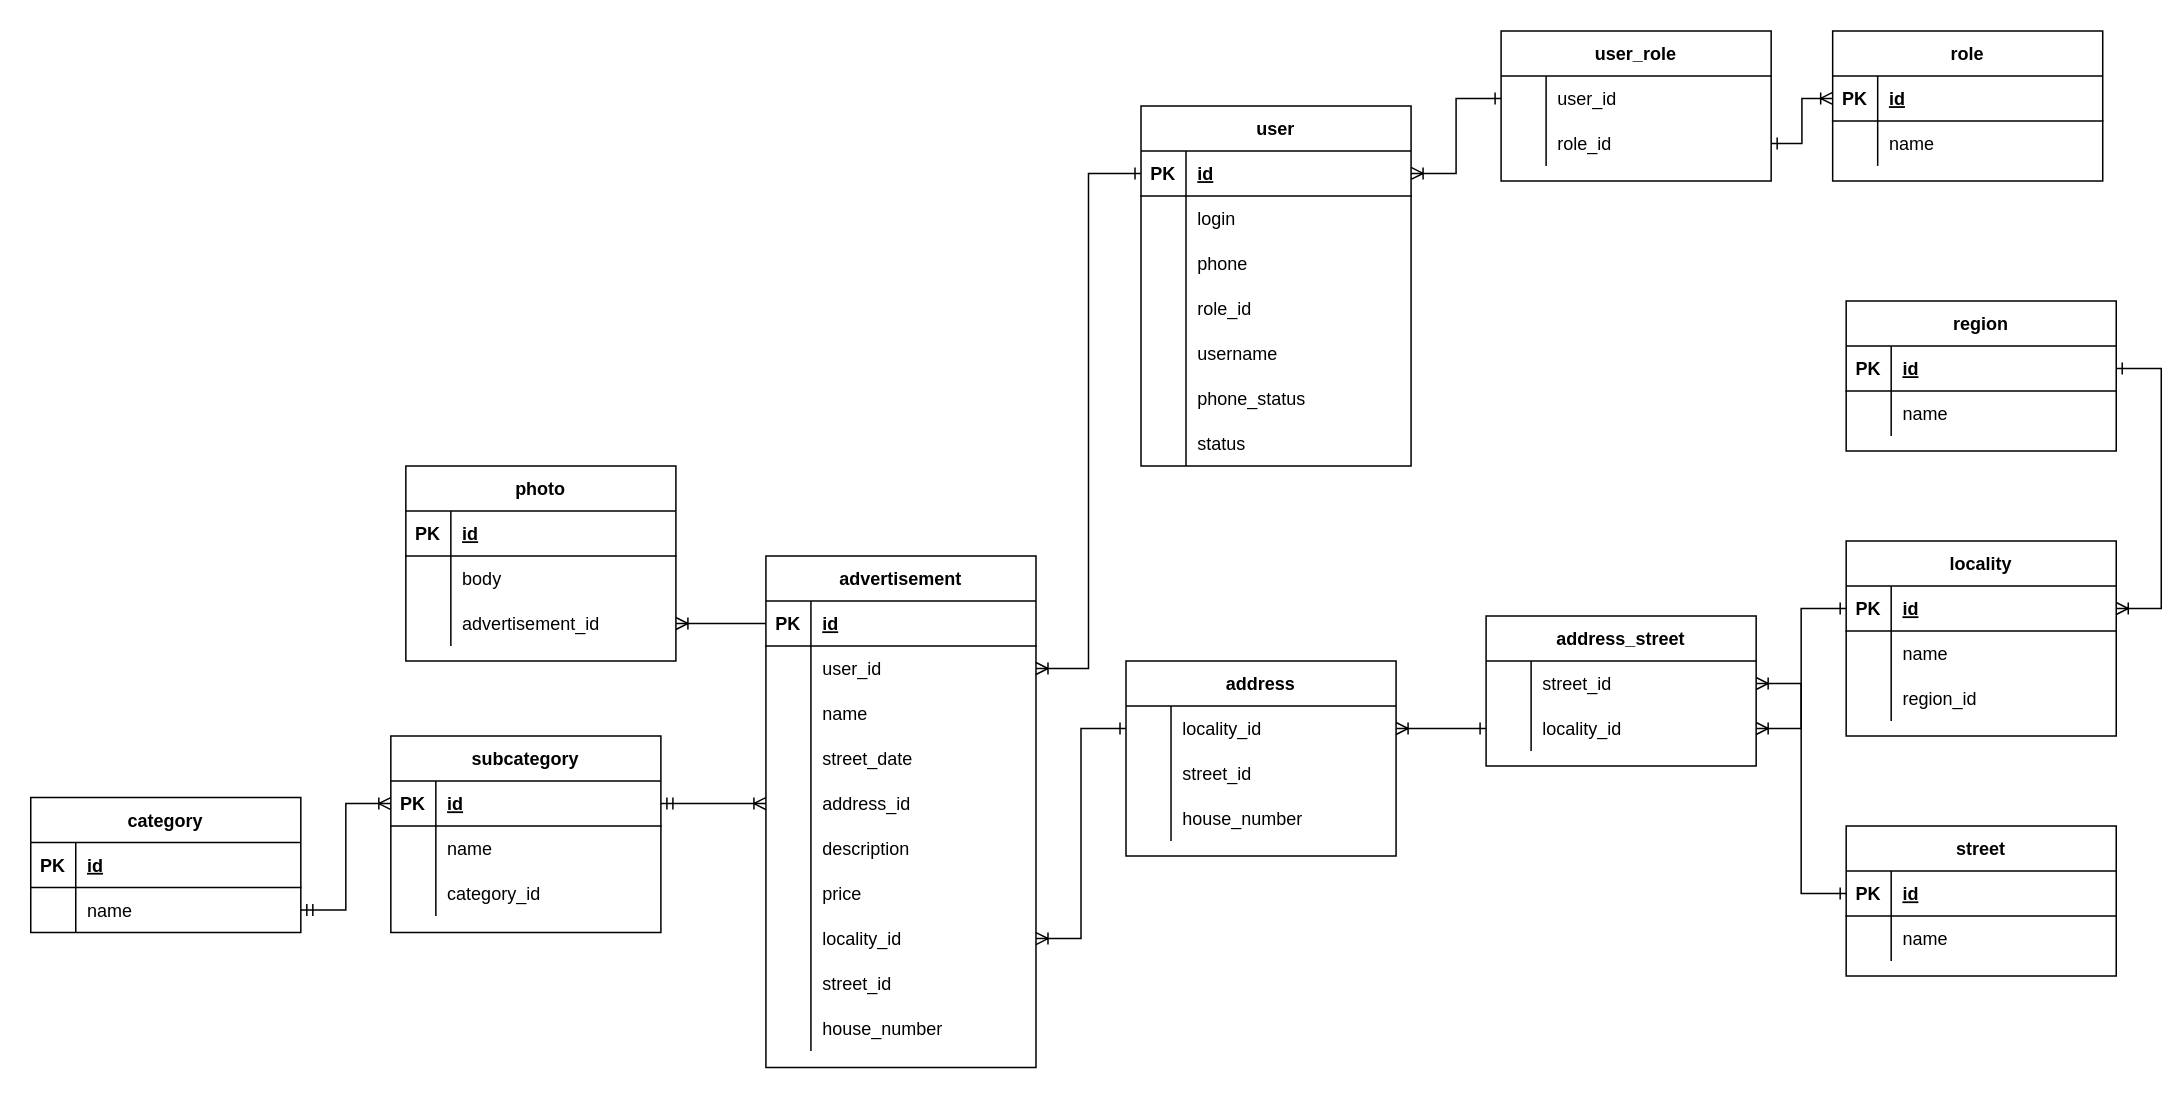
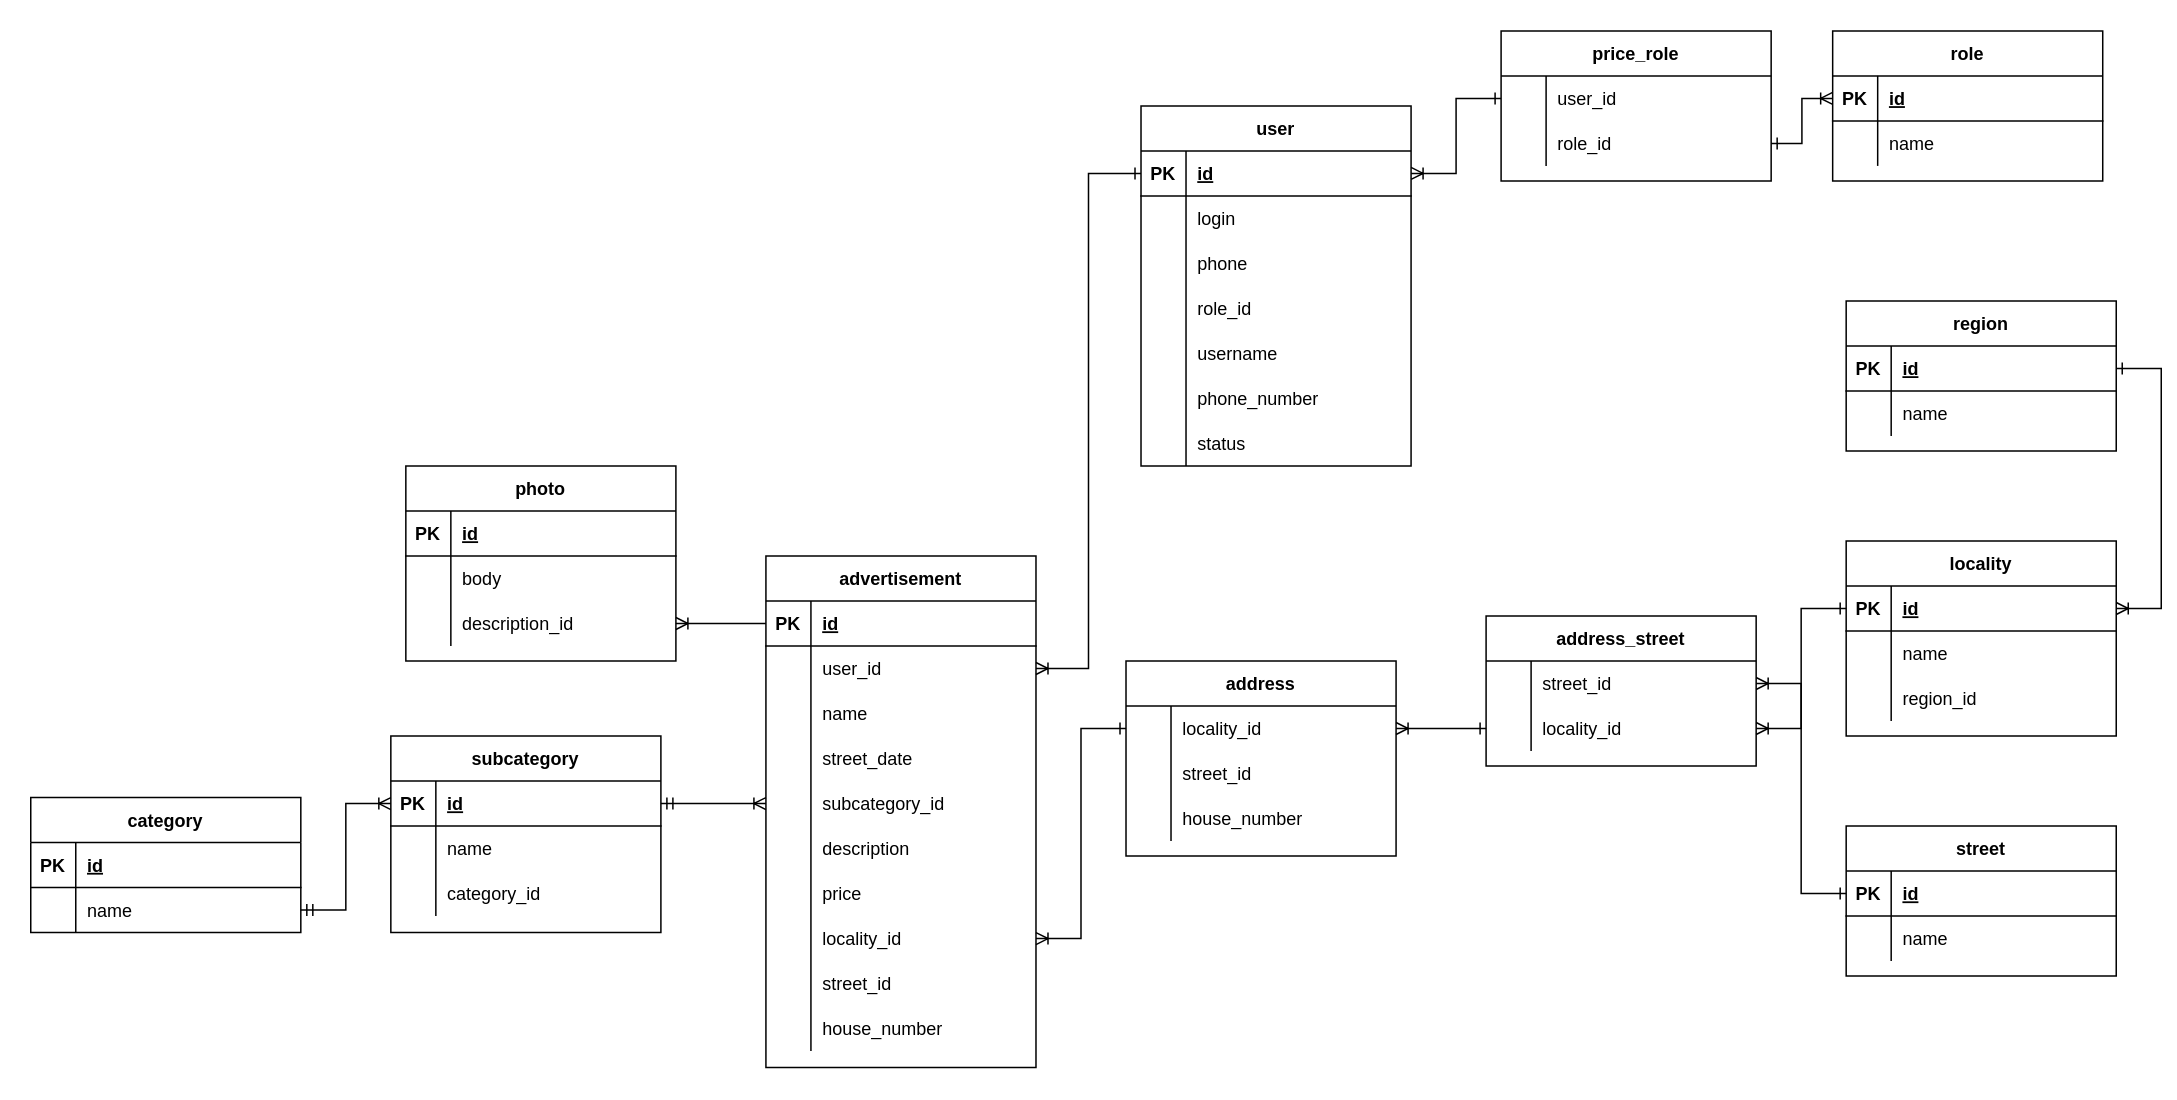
node "user_role": label "user_role" -> "price_role"
node "phone_status": label "phone_status" -> "phone_number"
node "advertisement_id": label "advertisement_id" -> "description_id"
node "address_id": label "address_id" -> "subcategory_id"
